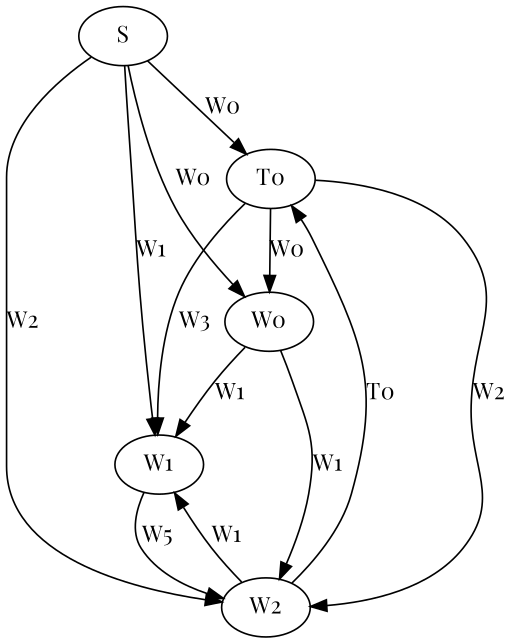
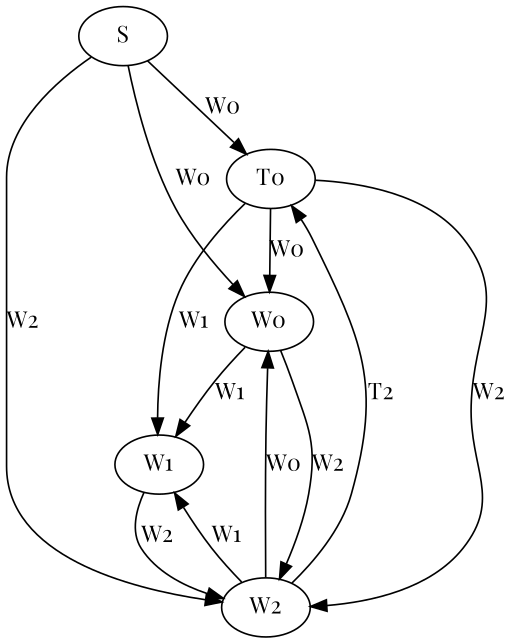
edge "S" -> "W1": removed, label "W1"
edge "T0" -> "W1": label "W3" -> "W1"
edge "W2" -> "T0": label "T0" -> "T2"
edge "W0" -> "W2": label "W1" -> "W2"
edge "W2" -> "W0": added, label "W0"
edge "W1" -> "W2": label "W5" -> "W2"
